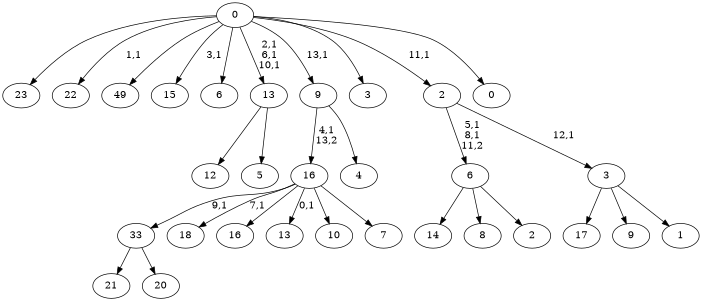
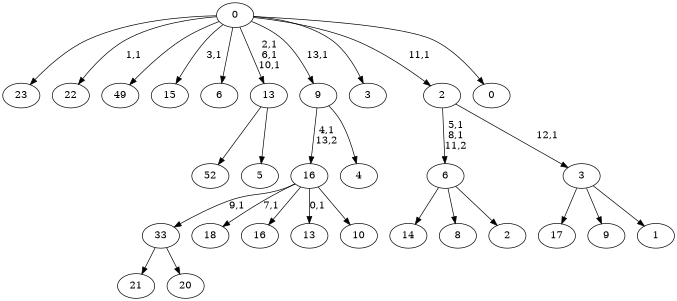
node "12": label "12" -> "52"
node "7": removed
